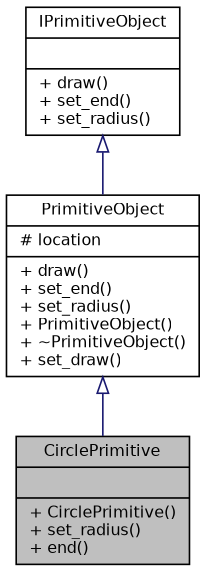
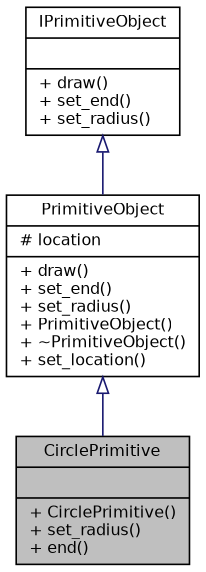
node "PrimitiveObject": text "+ set_draw()" -> "+ set_location()"
